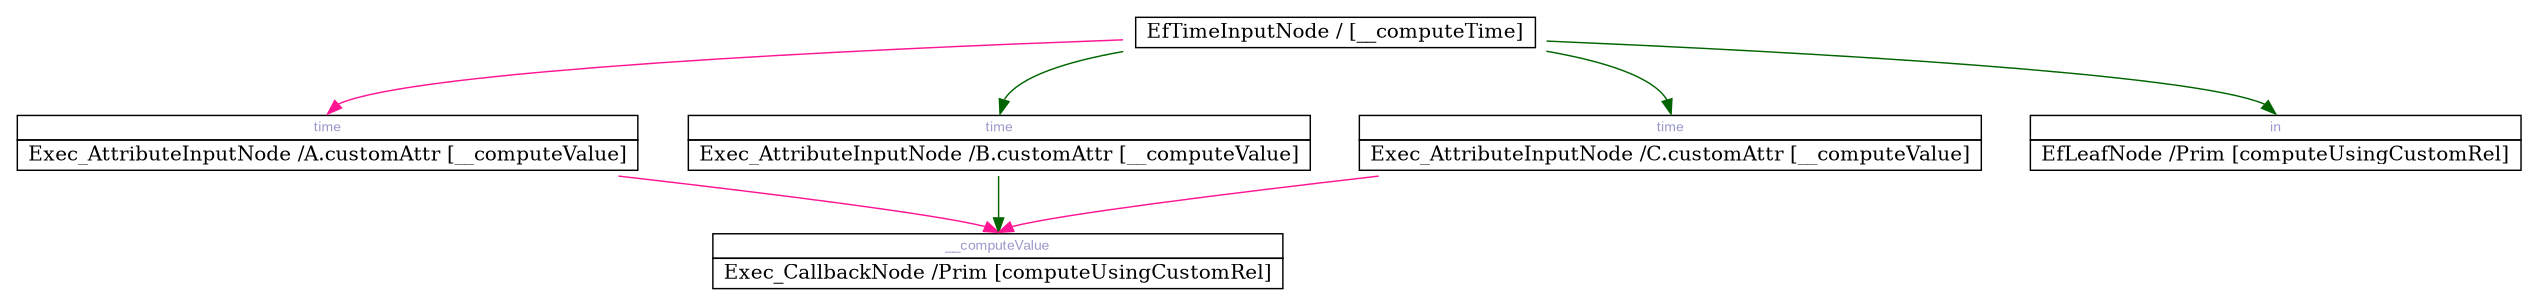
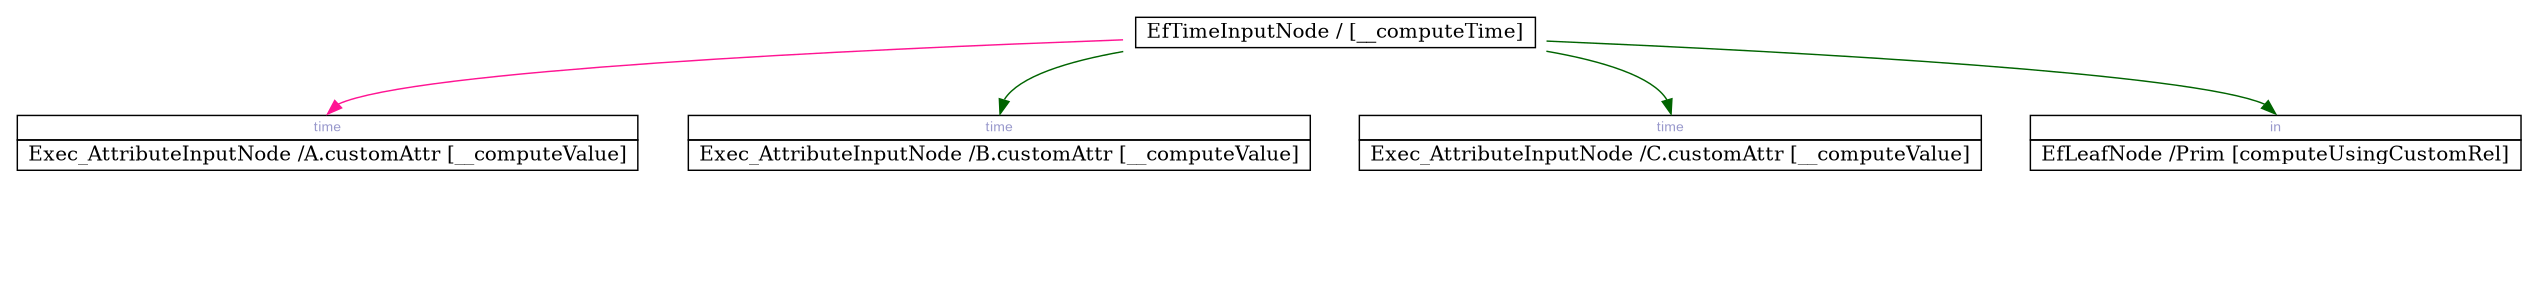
node "__computeValue": removed
